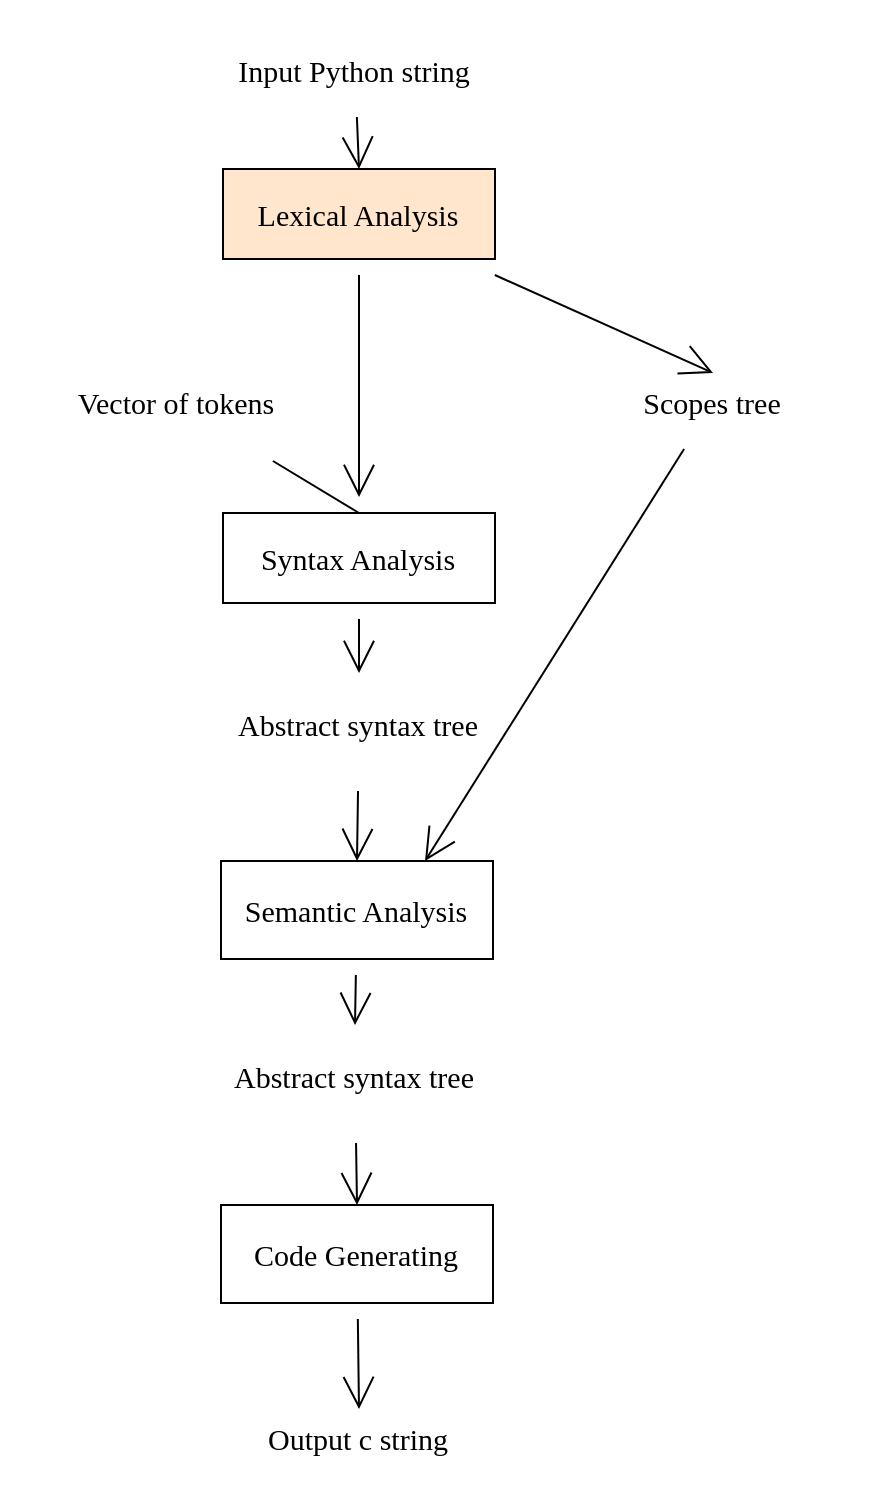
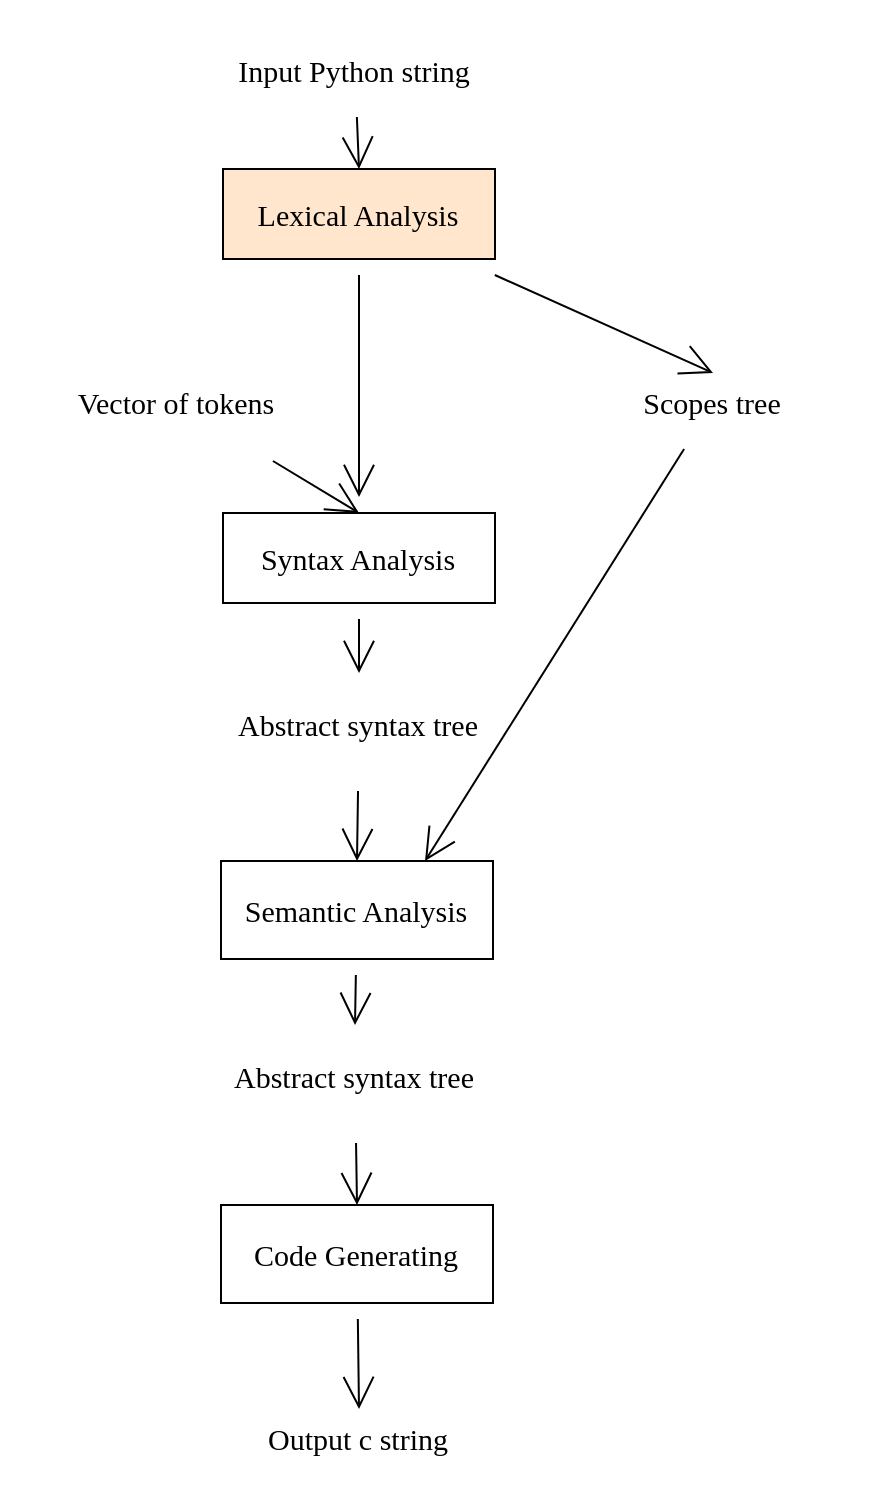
edge "Vector of tokens" -- "Syntax Analysis": arrowhead none -> open
